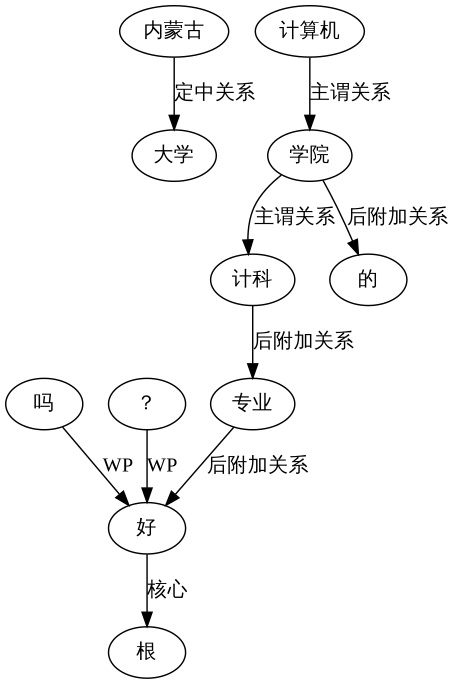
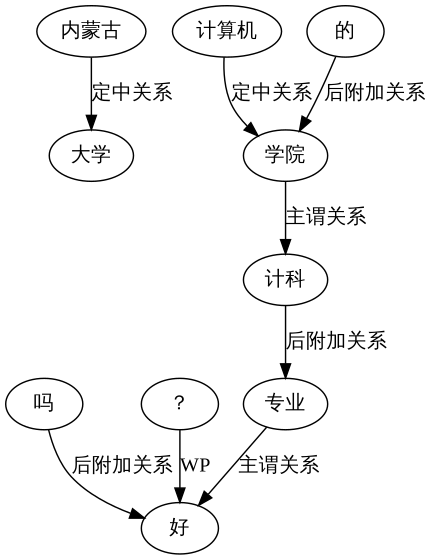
edge "计算机" -> "学院": label "主谓关系" -> "定中关系"
edge "学院" -> "的": reversed
edge "吗" -> "好": label "WP" -> "后附加关系"
edge "专业" -> "好": label "后附加关系" -> "主谓关系"
node "根": removed
